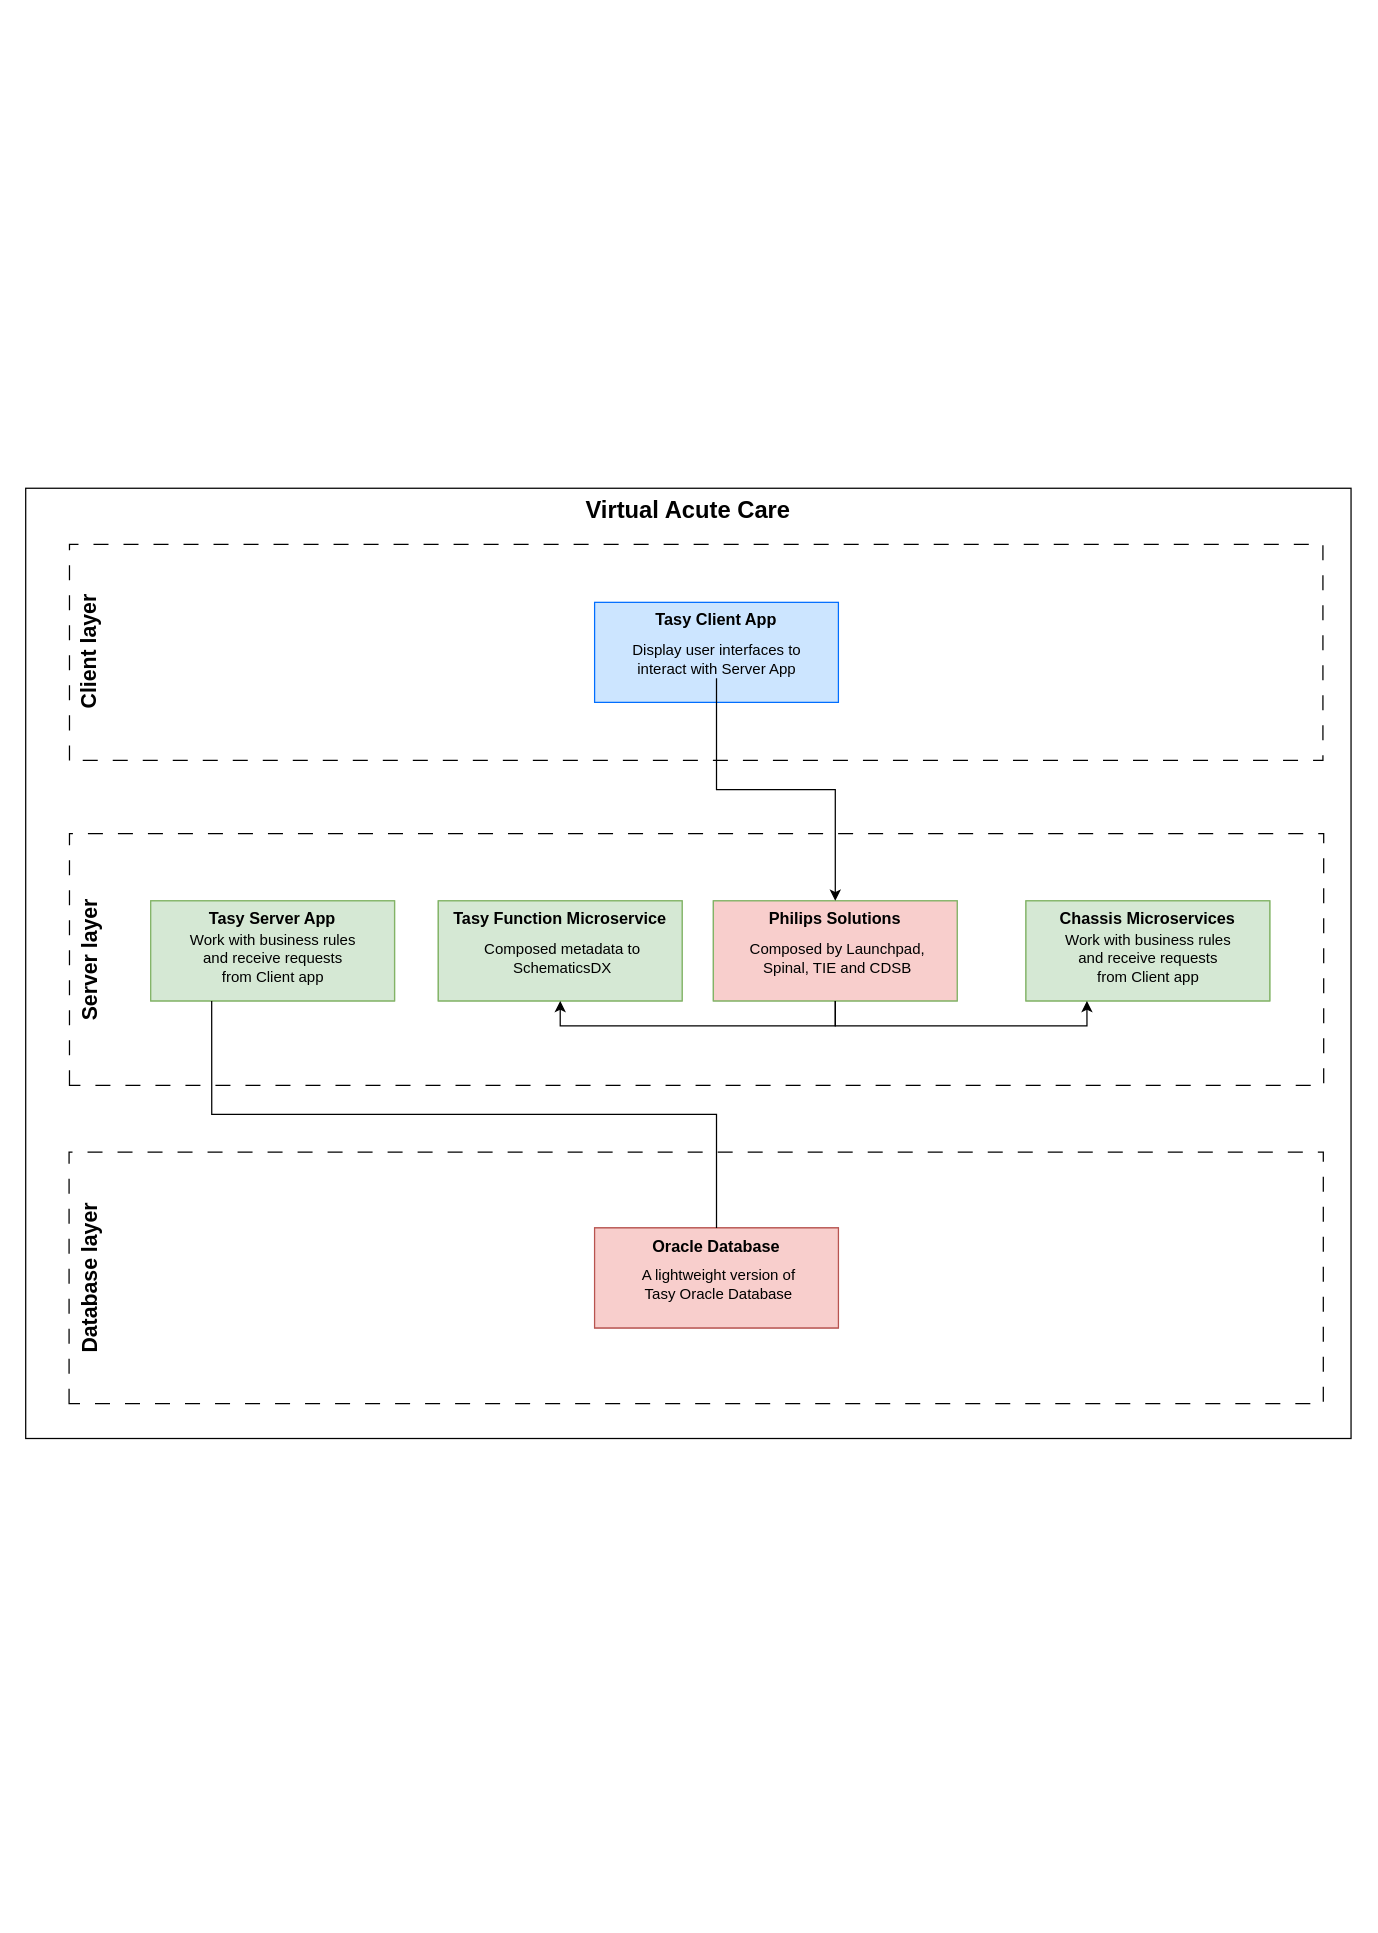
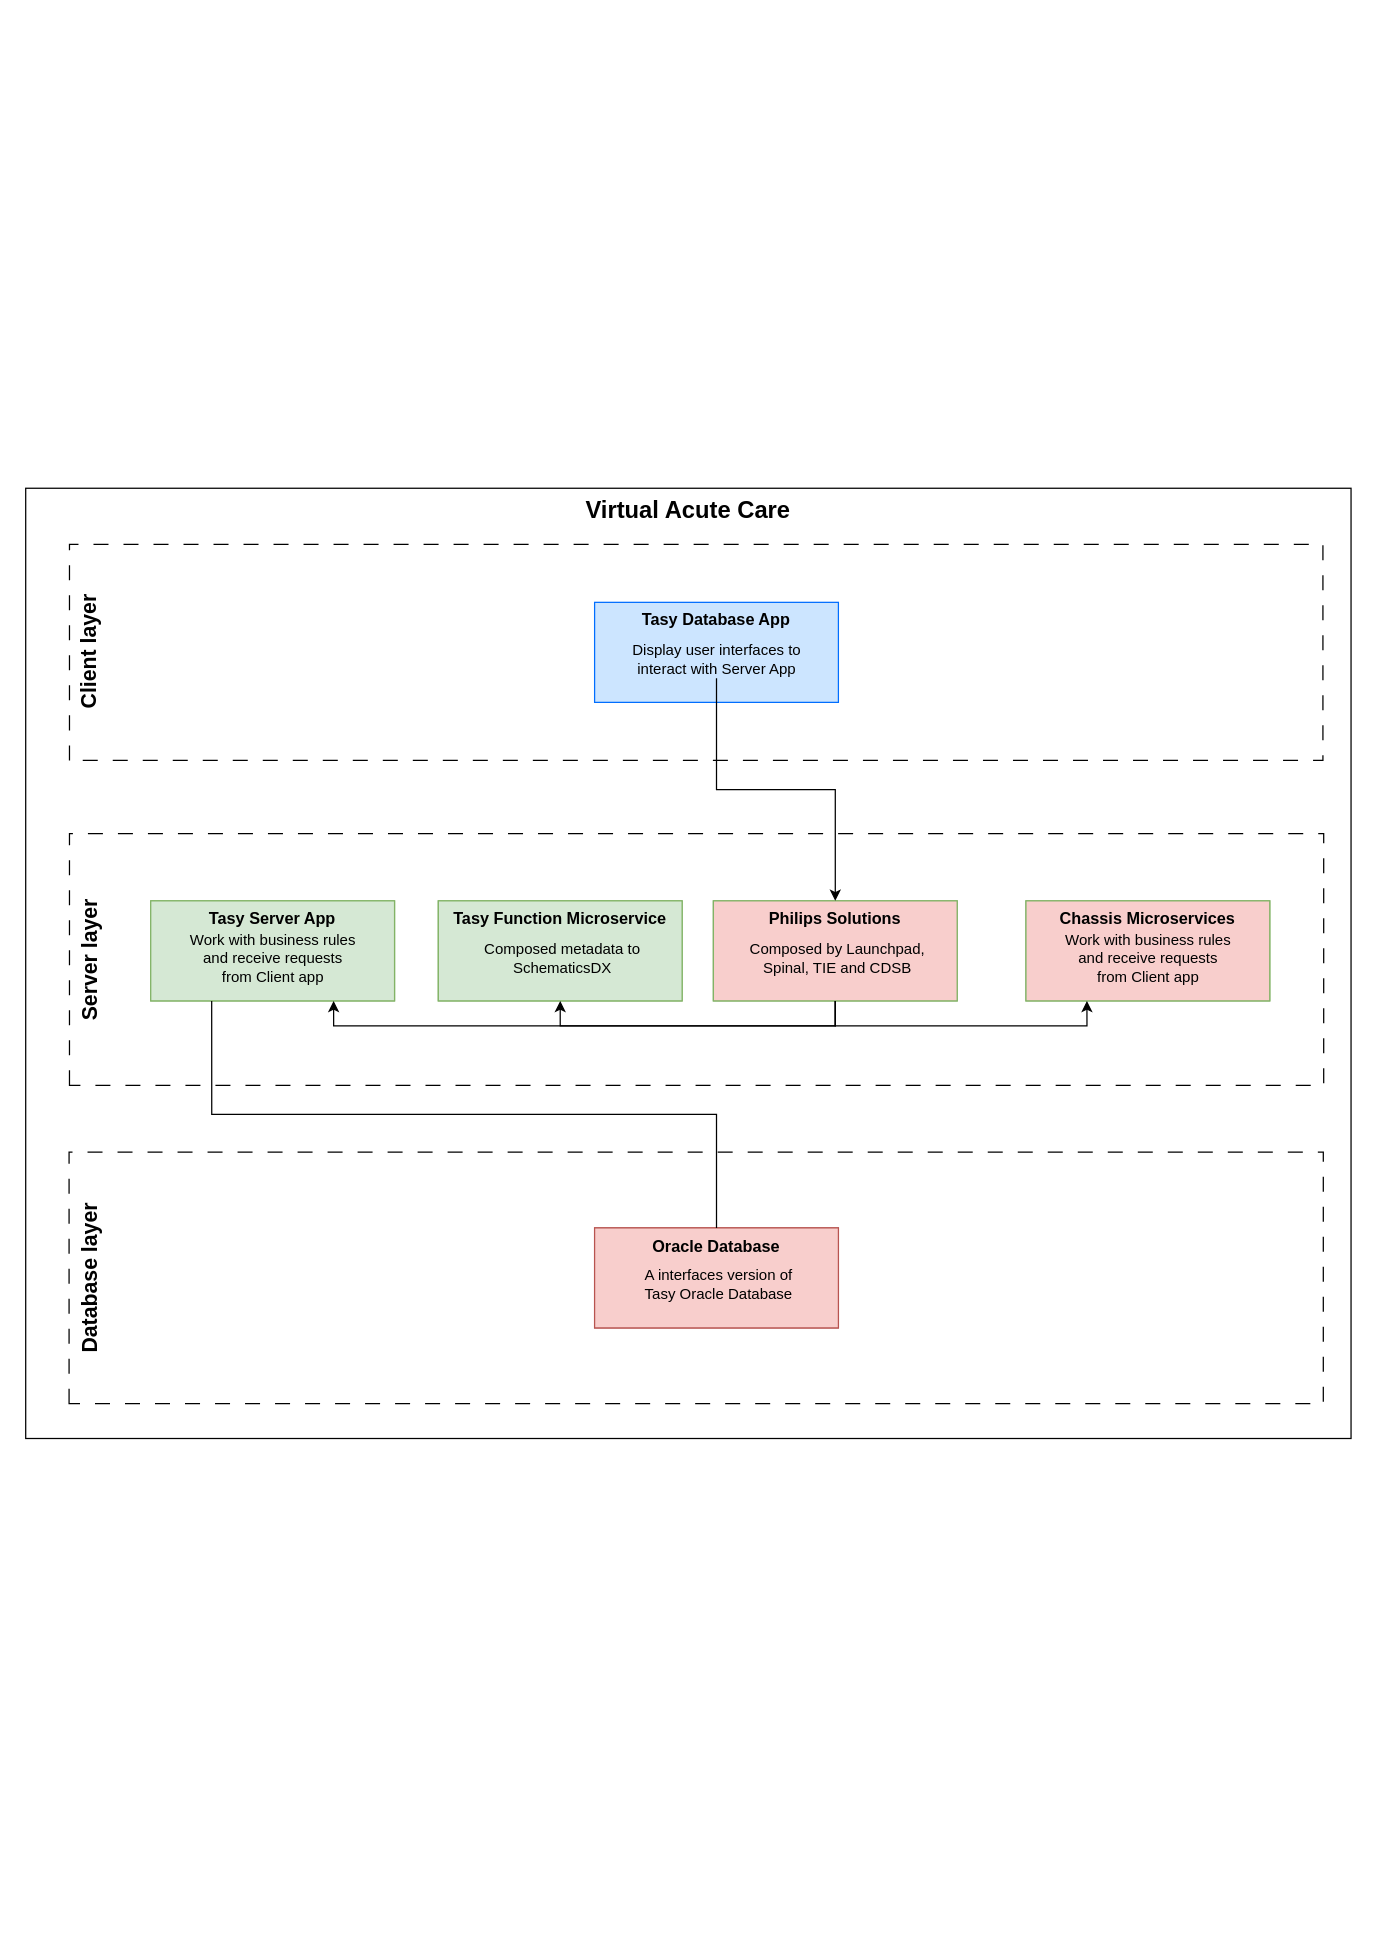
node "Tasy Client App": label "Tasy Client App" -> "Tasy Database App"
node "Chassis Microservices": fillcolor #d5e8d4 -> #f8cecc
edge "Philips Solutions" -> "Tasy Server App": added
node "A lightweight version of Tasy Oracle Database": label "A lightweight version of Tasy Oracle Database" -> "A interfaces version of Tasy Oracle Database"
